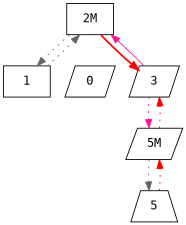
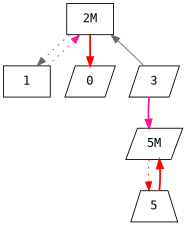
edge "2M" -> "3": now "2M" -> "0"
edge "3" -> "2M": color deeppink -> gray40
edge "1" -> "2M": color gray40 -> deeppink
edge "3" -> "5M": style dotted -> bold
edge "5M" -> "3": removed
edge "5M" -> "5": color gray40 -> red
edge "5" -> "5M": style dotted -> bold
